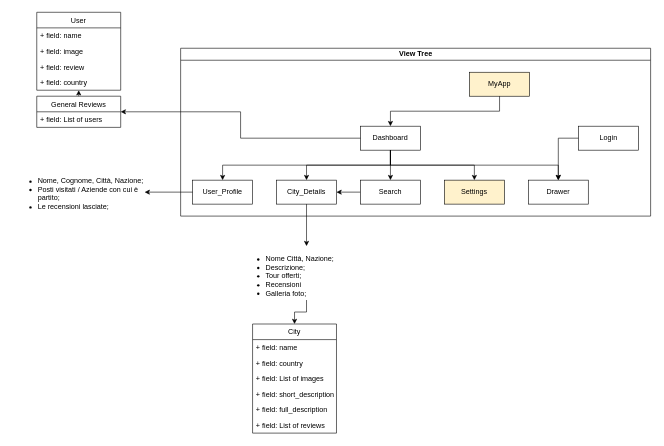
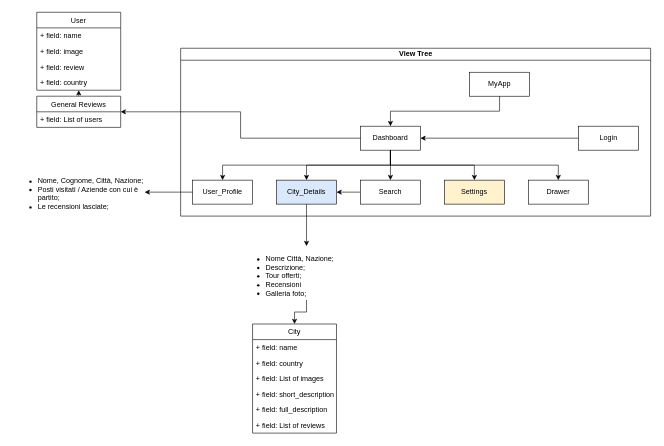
node "MyApp": fillcolor #fff2cc -> #ffffff
edge "Login" -> "Drawer": now "Login" -> "Dashboard"
node "City_Details": fillcolor #ffffff -> #dae8fc
